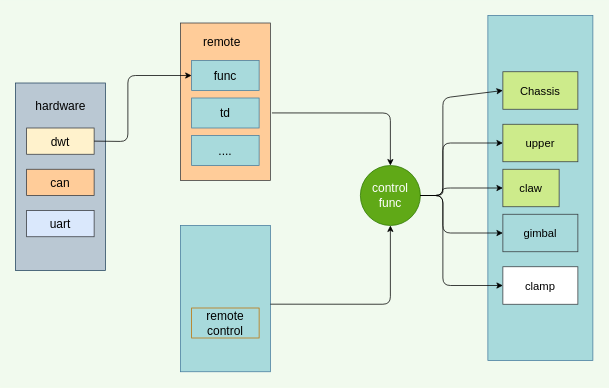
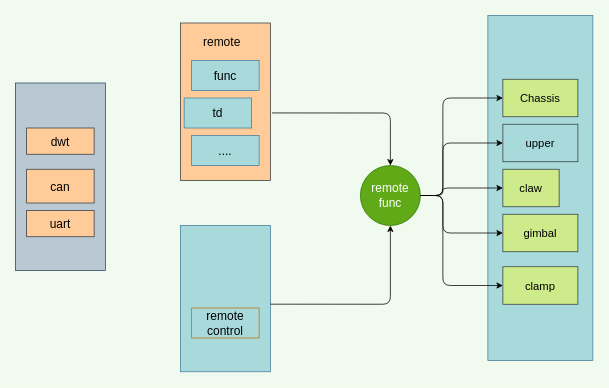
edge "dwt" -> "func": removed
node "Chassis": moved (540, 90) -> (540, 98)
node "hardware": removed
node "td": moved (225, 113) -> (218, 113)
node "dwt": fillcolor #fff2cc -> #ffcc99
node "upper": fillcolor #cdeb8b -> #a8dadc
node "can": size 68x26 -> 68x34
node "control func": label "control func" -> "remote func"
node "uart": fillcolor #dae8fc -> #ffcc99
node "gimbal": fillcolor #a8dadc -> #cdeb8b
node "clamp": fillcolor #ffffff -> #cdeb8b
